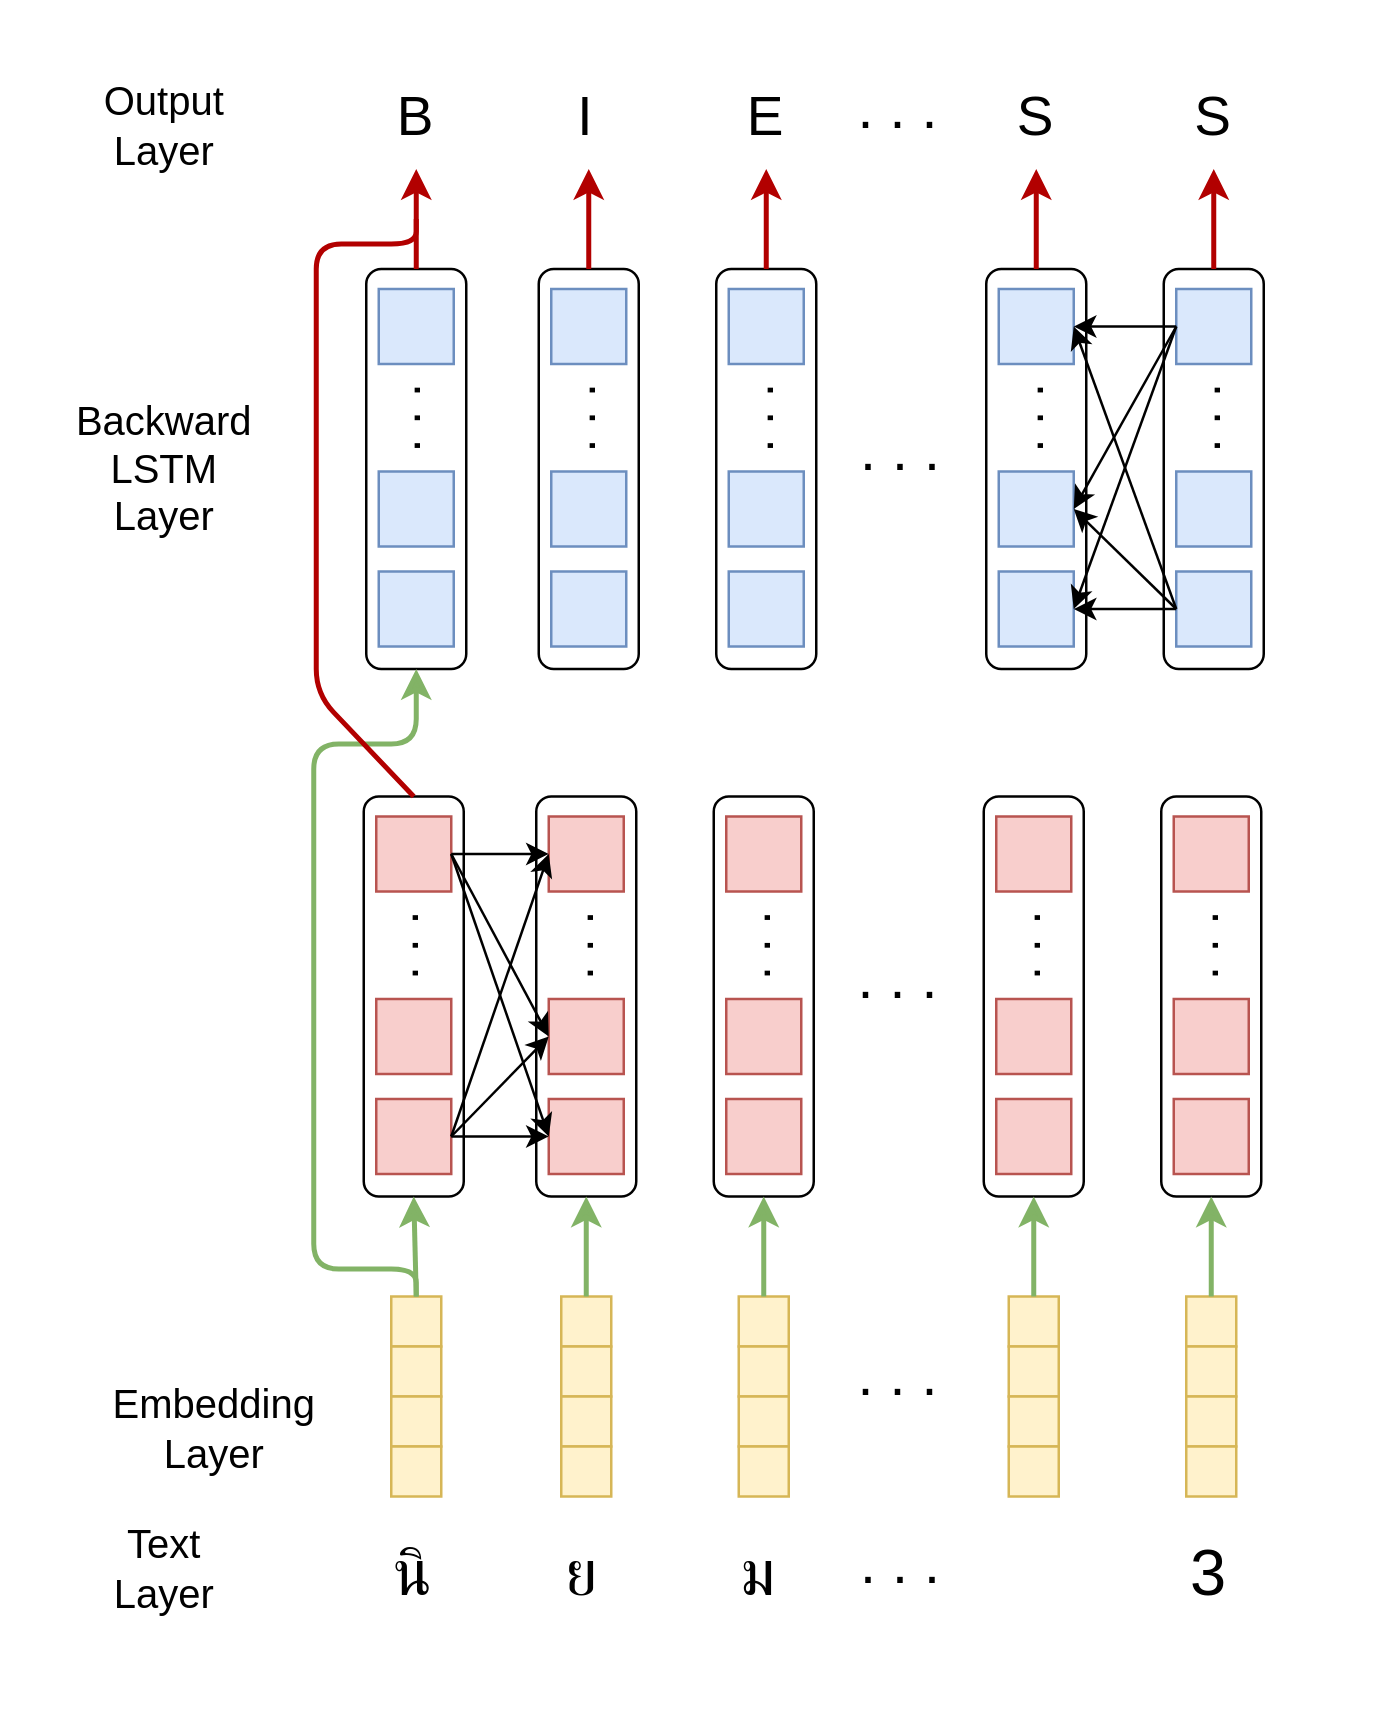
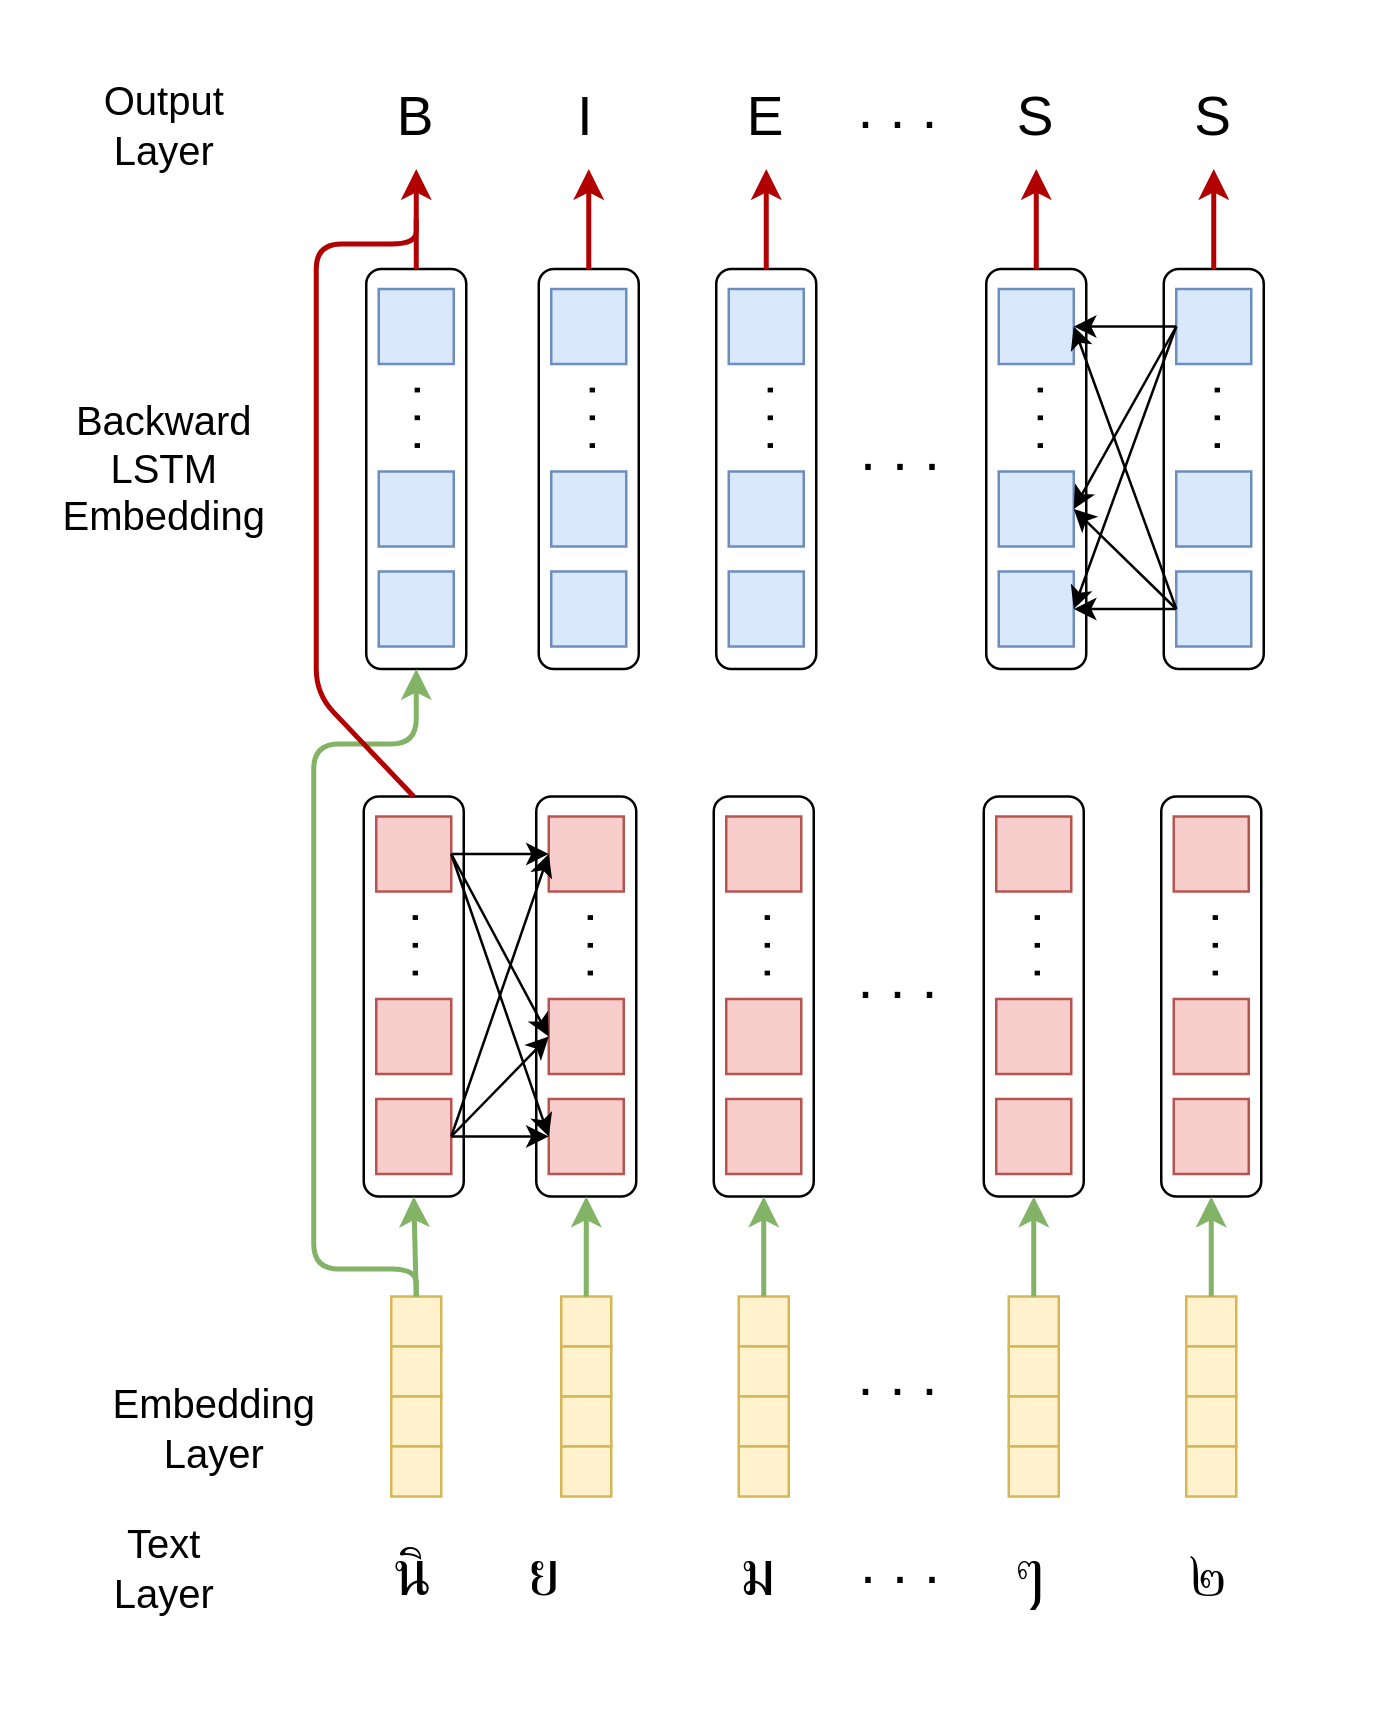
node "Backward LSTM Layer": label "Backward LSTM Layer" -> "Backward LSTM Embedding"
node "3": label "3" -> "๒"
node "ย": moved (588, 1556) -> (550, 1556)
node "ๆ": added
